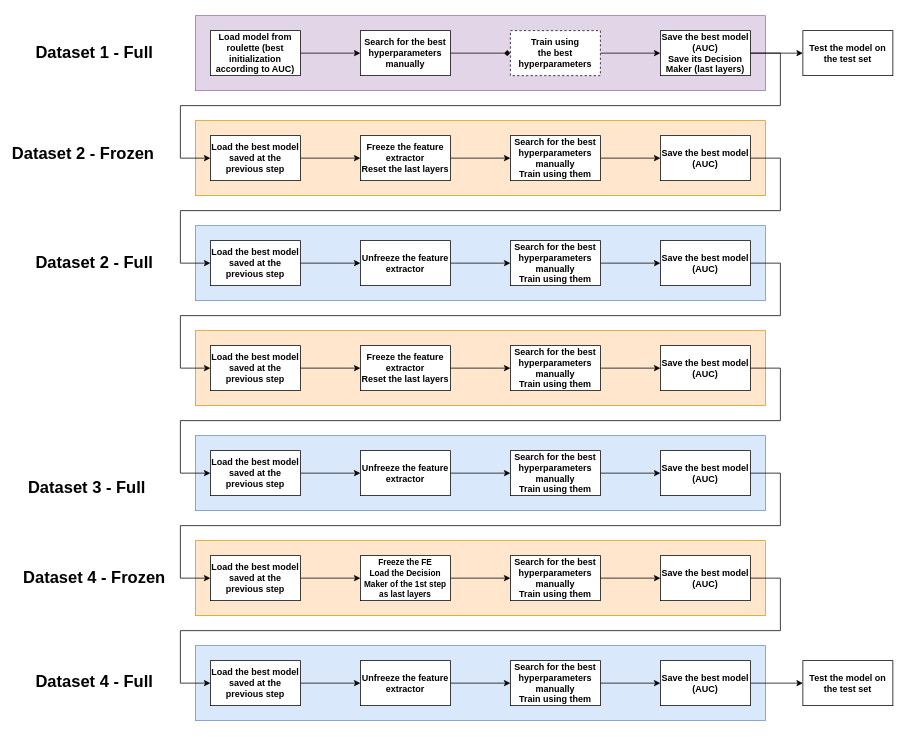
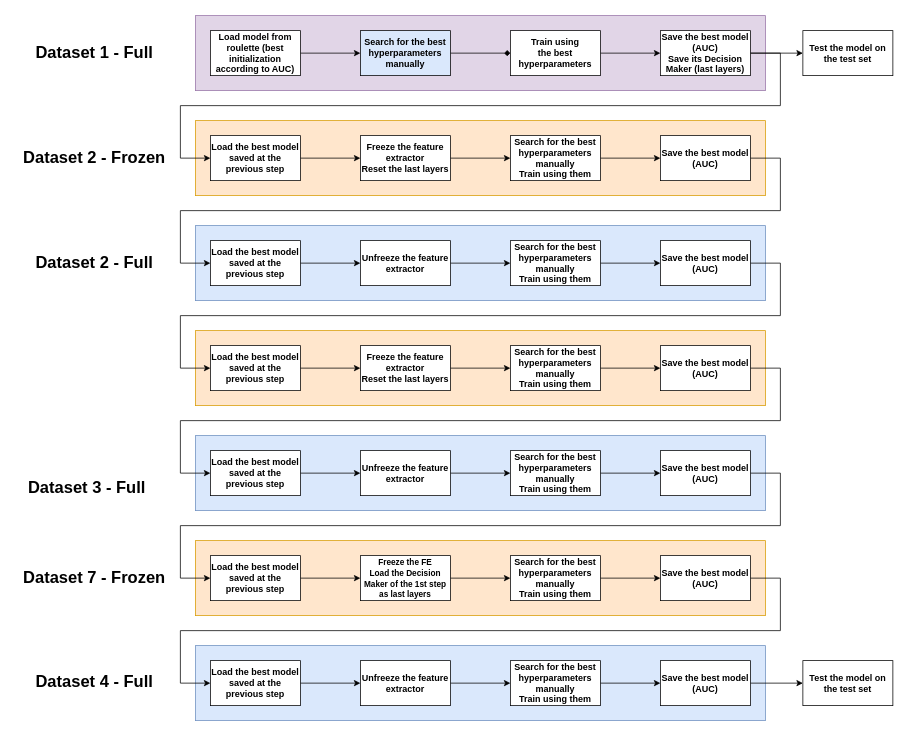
node "Search for the best hyperparameters manually": fillcolor #ffffff -> #dae8fc
node "Train using the best hyperparameters": style dashed -> solid
node "Dataset 2 - Frozen": moved (83, 154) -> (94, 158)
node "Dataset 4 - Frozen": label "Dataset 4 - Frozen" -> "Dataset 7 - Frozen"
